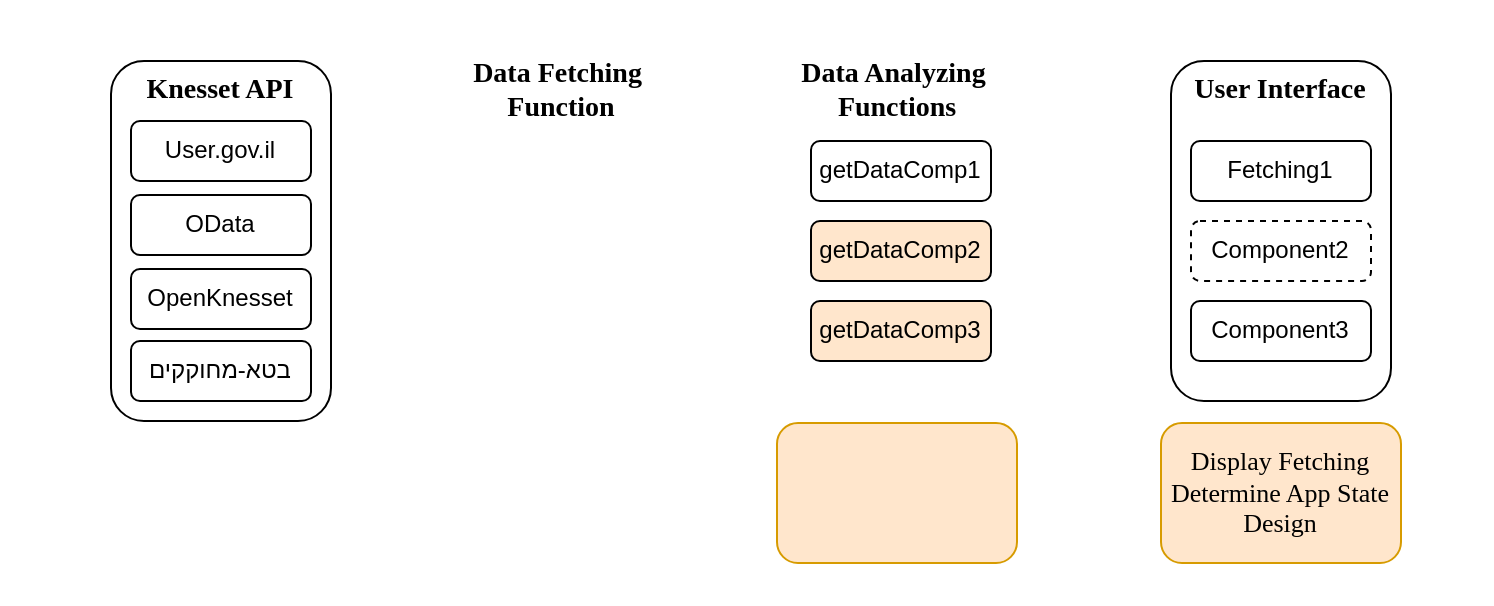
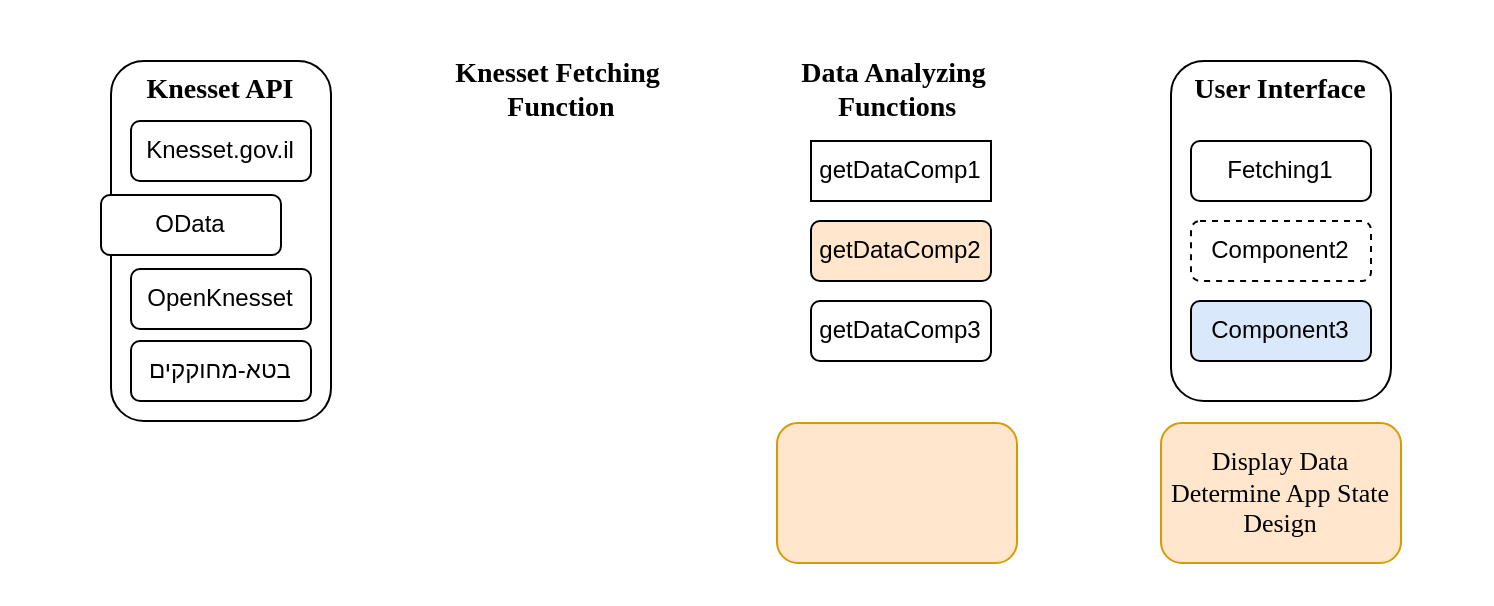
node "Data Fetching Function": label "Data Fetching Function" -> "Knesset Fetching Function"
node "User.gov.il": label "User.gov.il" -> "Knesset.gov.il"
node "getDataComp1": shape rounded rectangle -> rectangle
node "OData": moved (221, 225) -> (191, 225)
node "getDataComp3": fillcolor #ffe6cc -> #ffffff
node "Component3": fillcolor #ffffff -> #dae8fc
node "Display Fetching Determine App State Design": label "Display Fetching Determine App State Design" -> "Display Data Determine App State Design"
